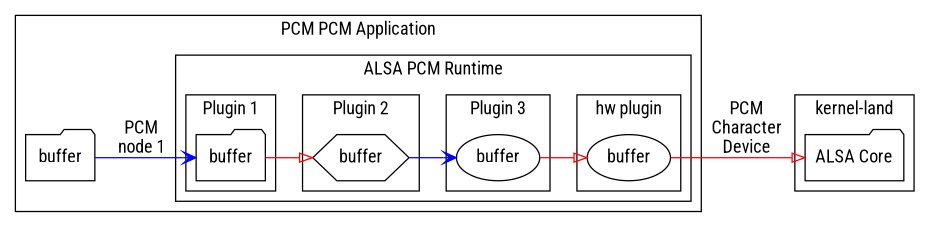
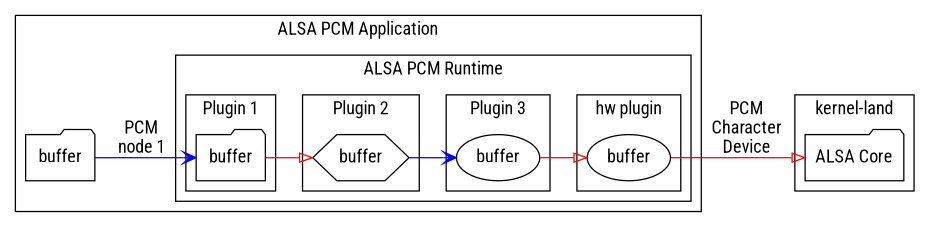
cluster "PCM PCM Application": label "PCM PCM Application" -> "ALSA PCM Application"
